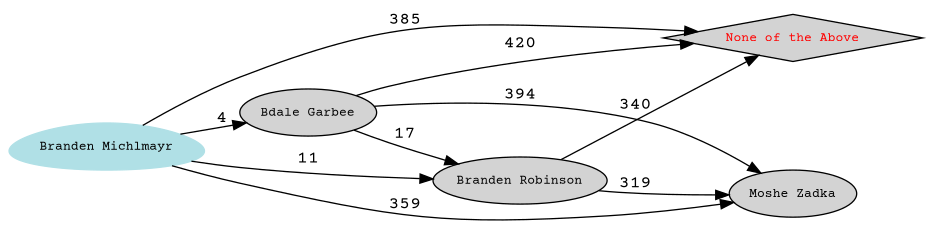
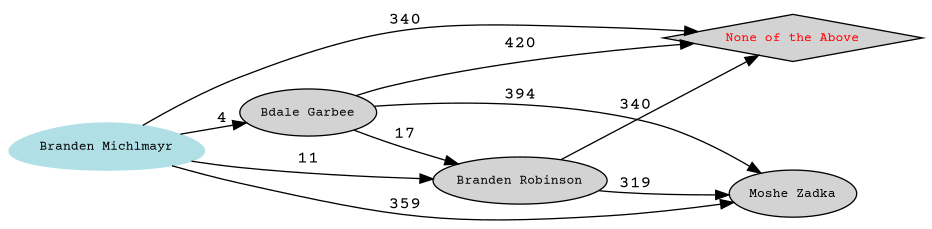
edge "Branden Michlmayr" -> "None of the Above": label "385" -> "340"
